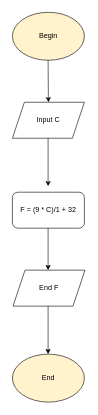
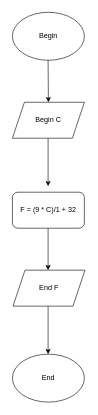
node "Begin": fillcolor #fff2cc -> #ffffff
node "Input C": label "Input C" -> "Begin C"
node "End": fillcolor #fff2cc -> #ffffff
